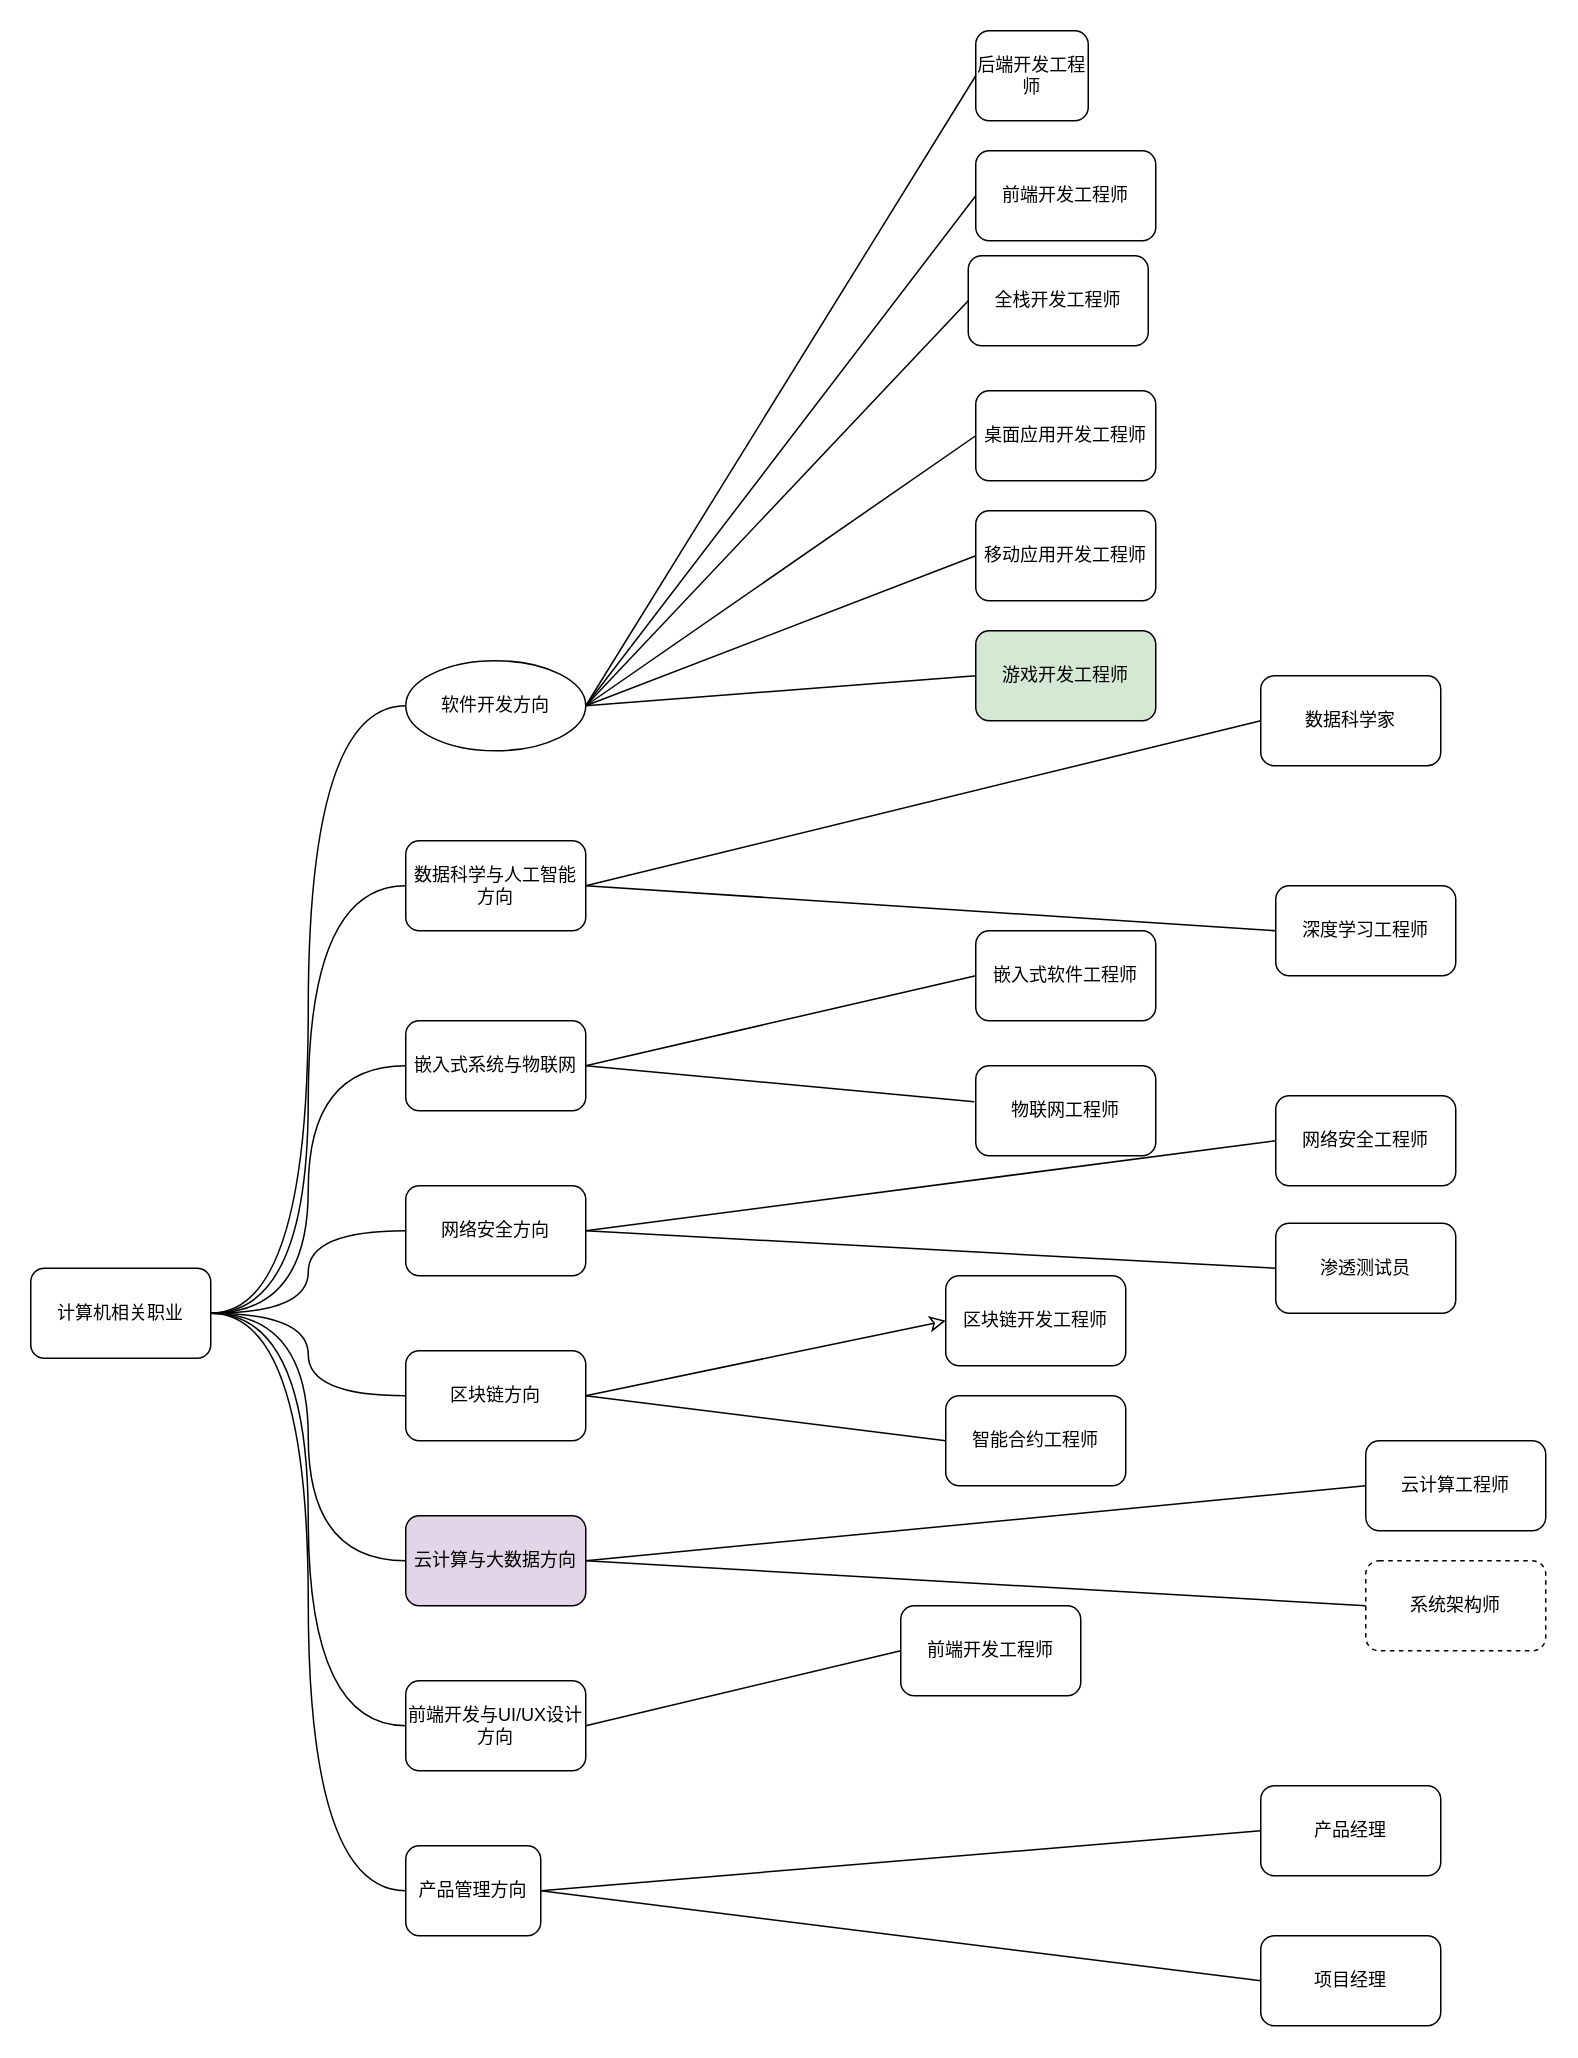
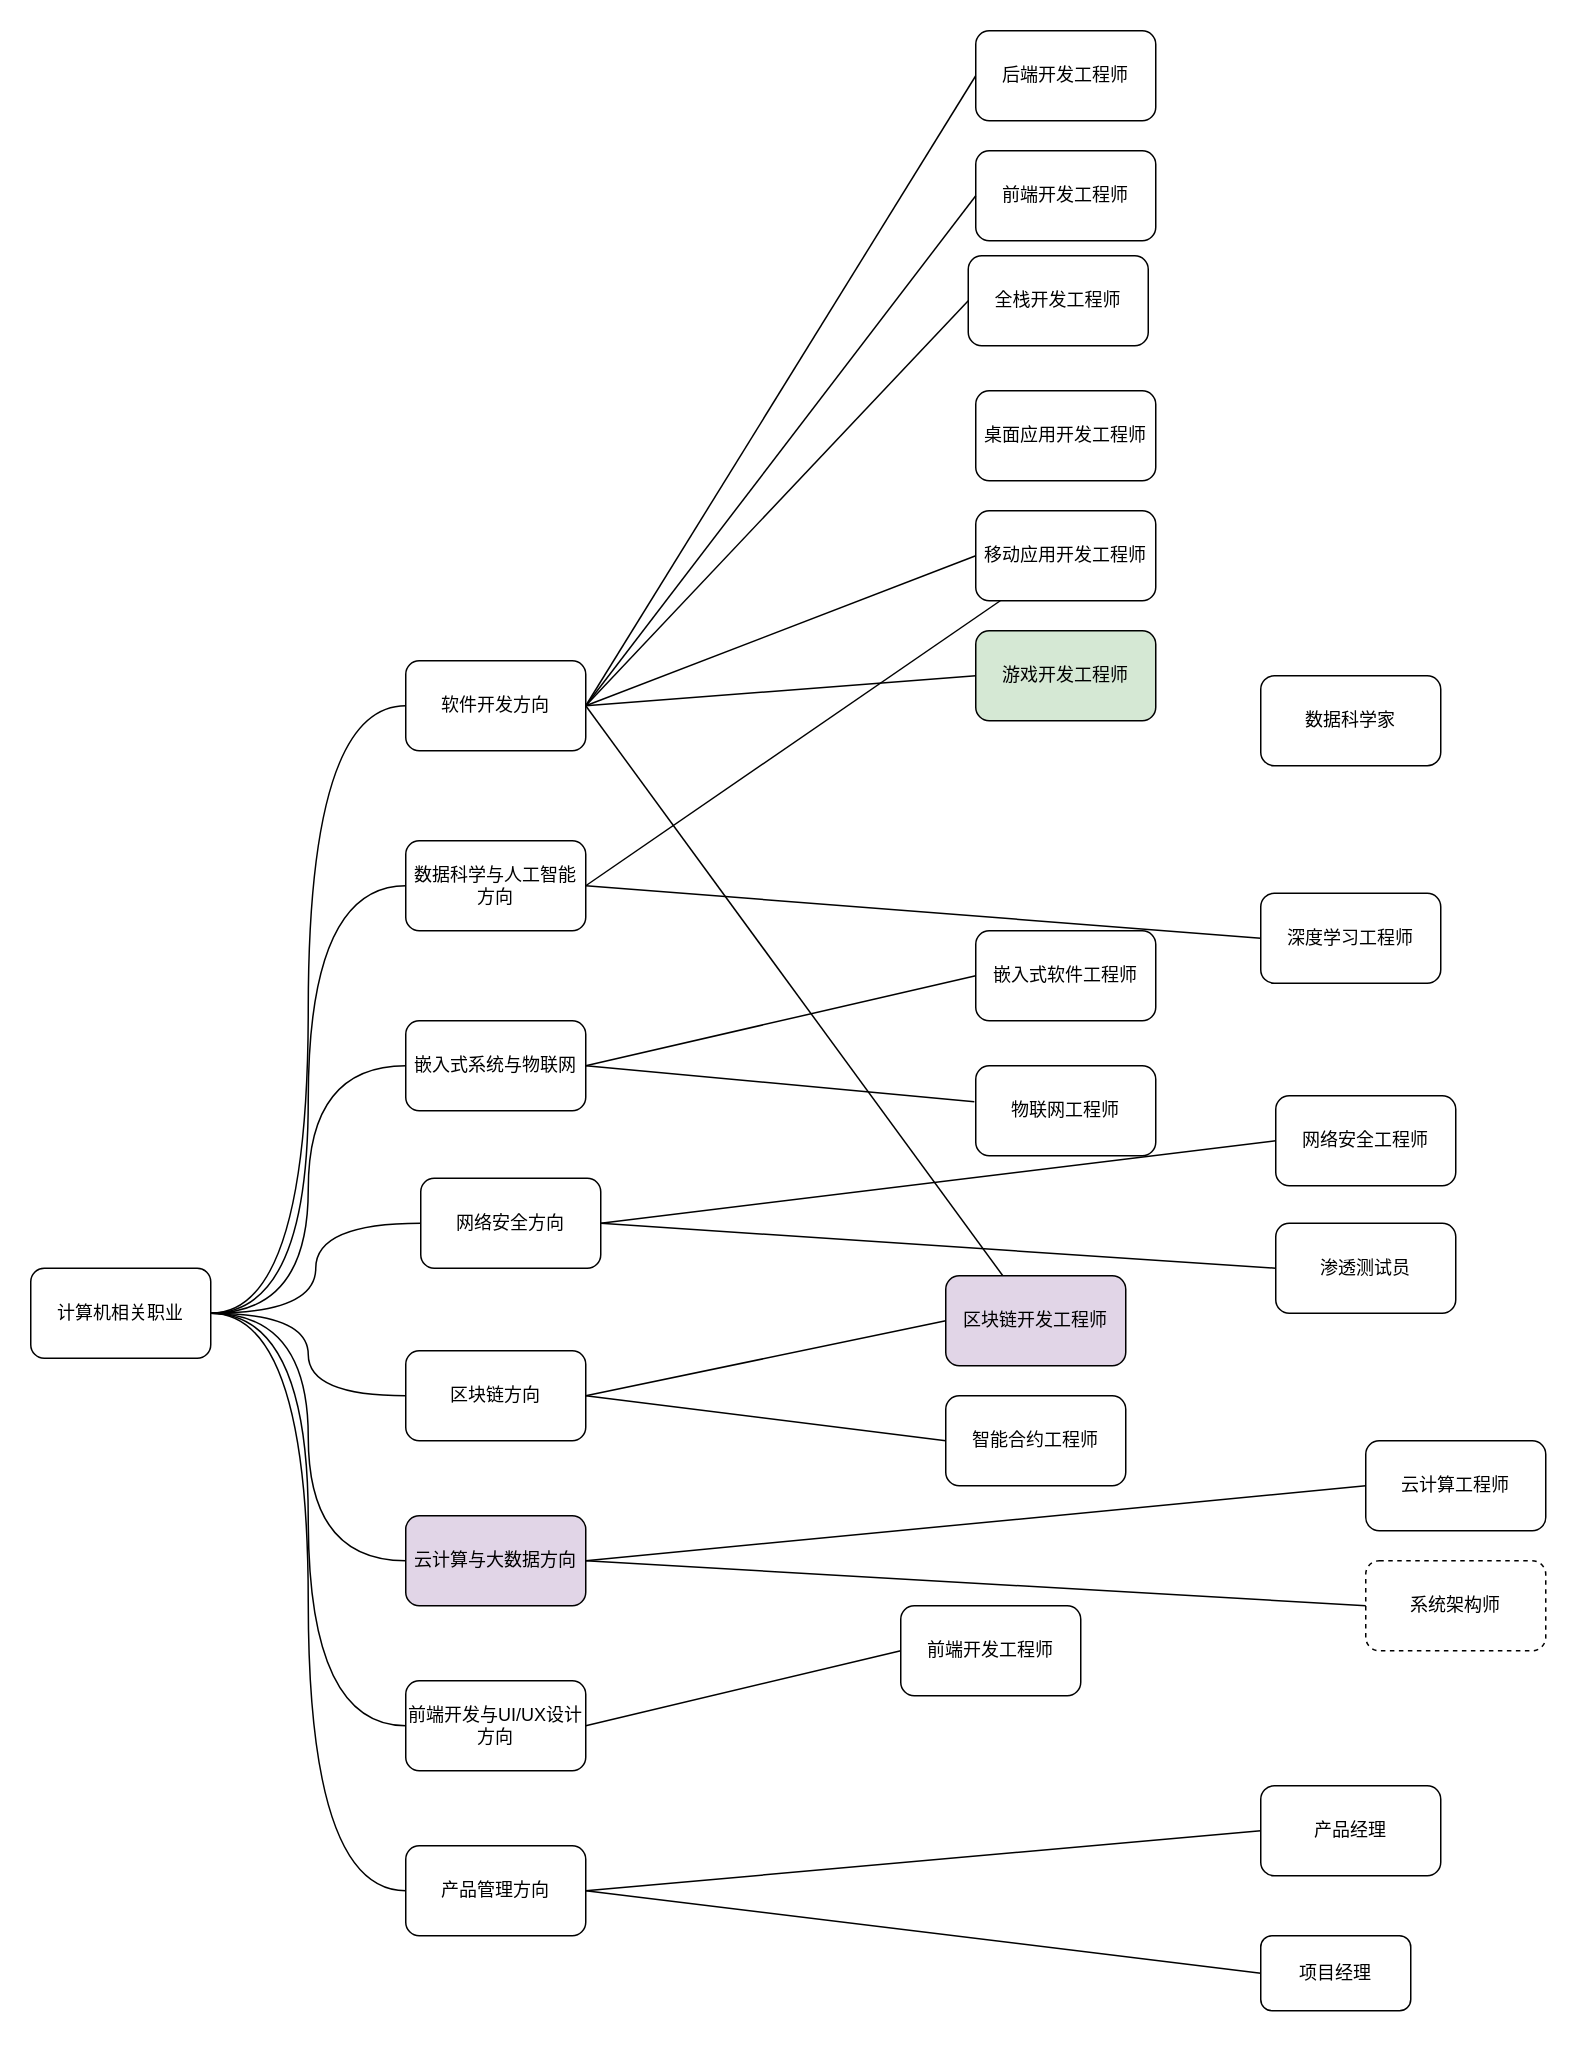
node "后端开发工程师": size 113x90 -> 180x90
edge "桌面应用开发工程师" -- "软件开发方向": now "区块链开发工程师" -- "软件开发方向"
node "软件开发方向": shape ellipse -> rounded rectangle
edge "数据科学家" -- "数据科学与人工智能方向": now "移动应用开发工程师" -- "数据科学与人工智能方向"
node "深度学习工程师": moved (1366, 931) -> (1351, 938)
node "网络安全方向": moved (496, 1231) -> (511, 1223)
node "区块链开发工程师": fillcolor #ffffff -> #e1d5e7
edge "区块链方向" -> "区块链开发工程师": arrowhead classic -> none
node "产品管理方向": size 135x90 -> 180x90
node "项目经理": size 180x90 -> 150x75
